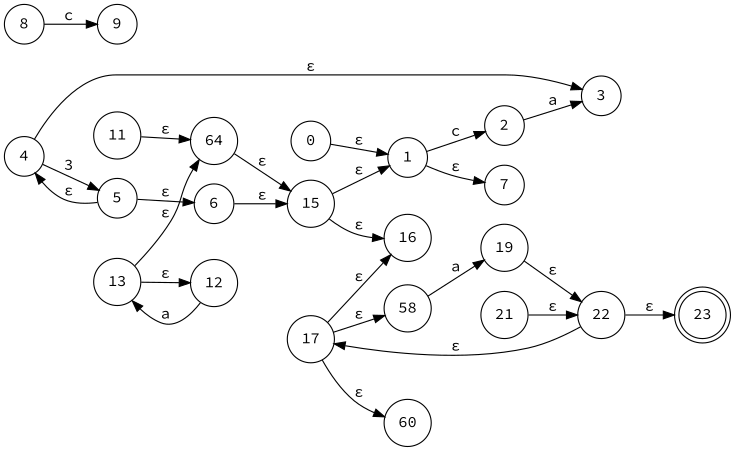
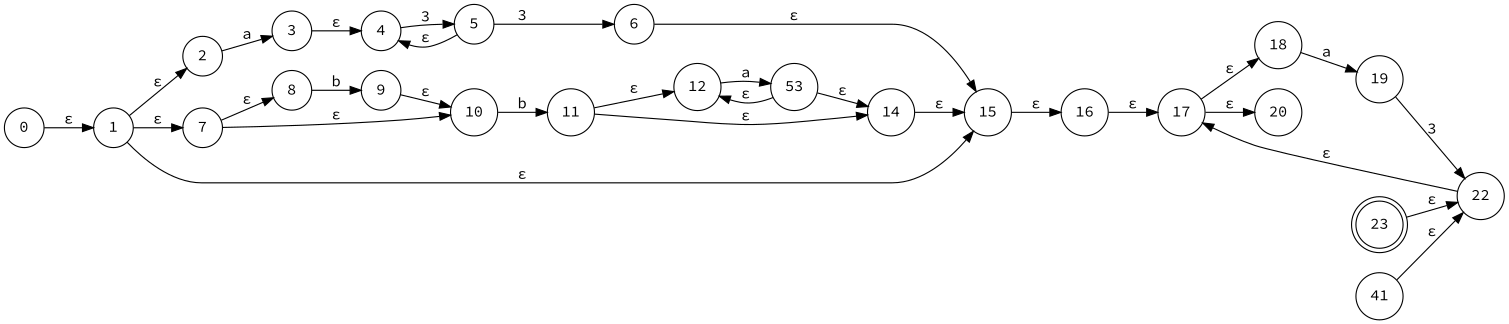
edge "8" -> "9": label "c" -> "b"
edge "4" -> "3": reversed
edge "11" -> "12": added, label "ε"
edge "7" -> "8": added, label "ε"
node "10": added
edge "1" -> "2": label "c" -> "ε"
node "64": label "64" -> "14"
edge "15" -> "1": reversed
edge "5" -> "6": label "ε" -> "3"
edge "19" -> "22": label "ε" -> "3"
node "13": label "13" -> "53"
edge "17" -> "16": reversed
node "58": label "58" -> "18"
node "21": label "21" -> "41"
edge "22" -> "23": reversed
node "60": label "60" -> "20"
